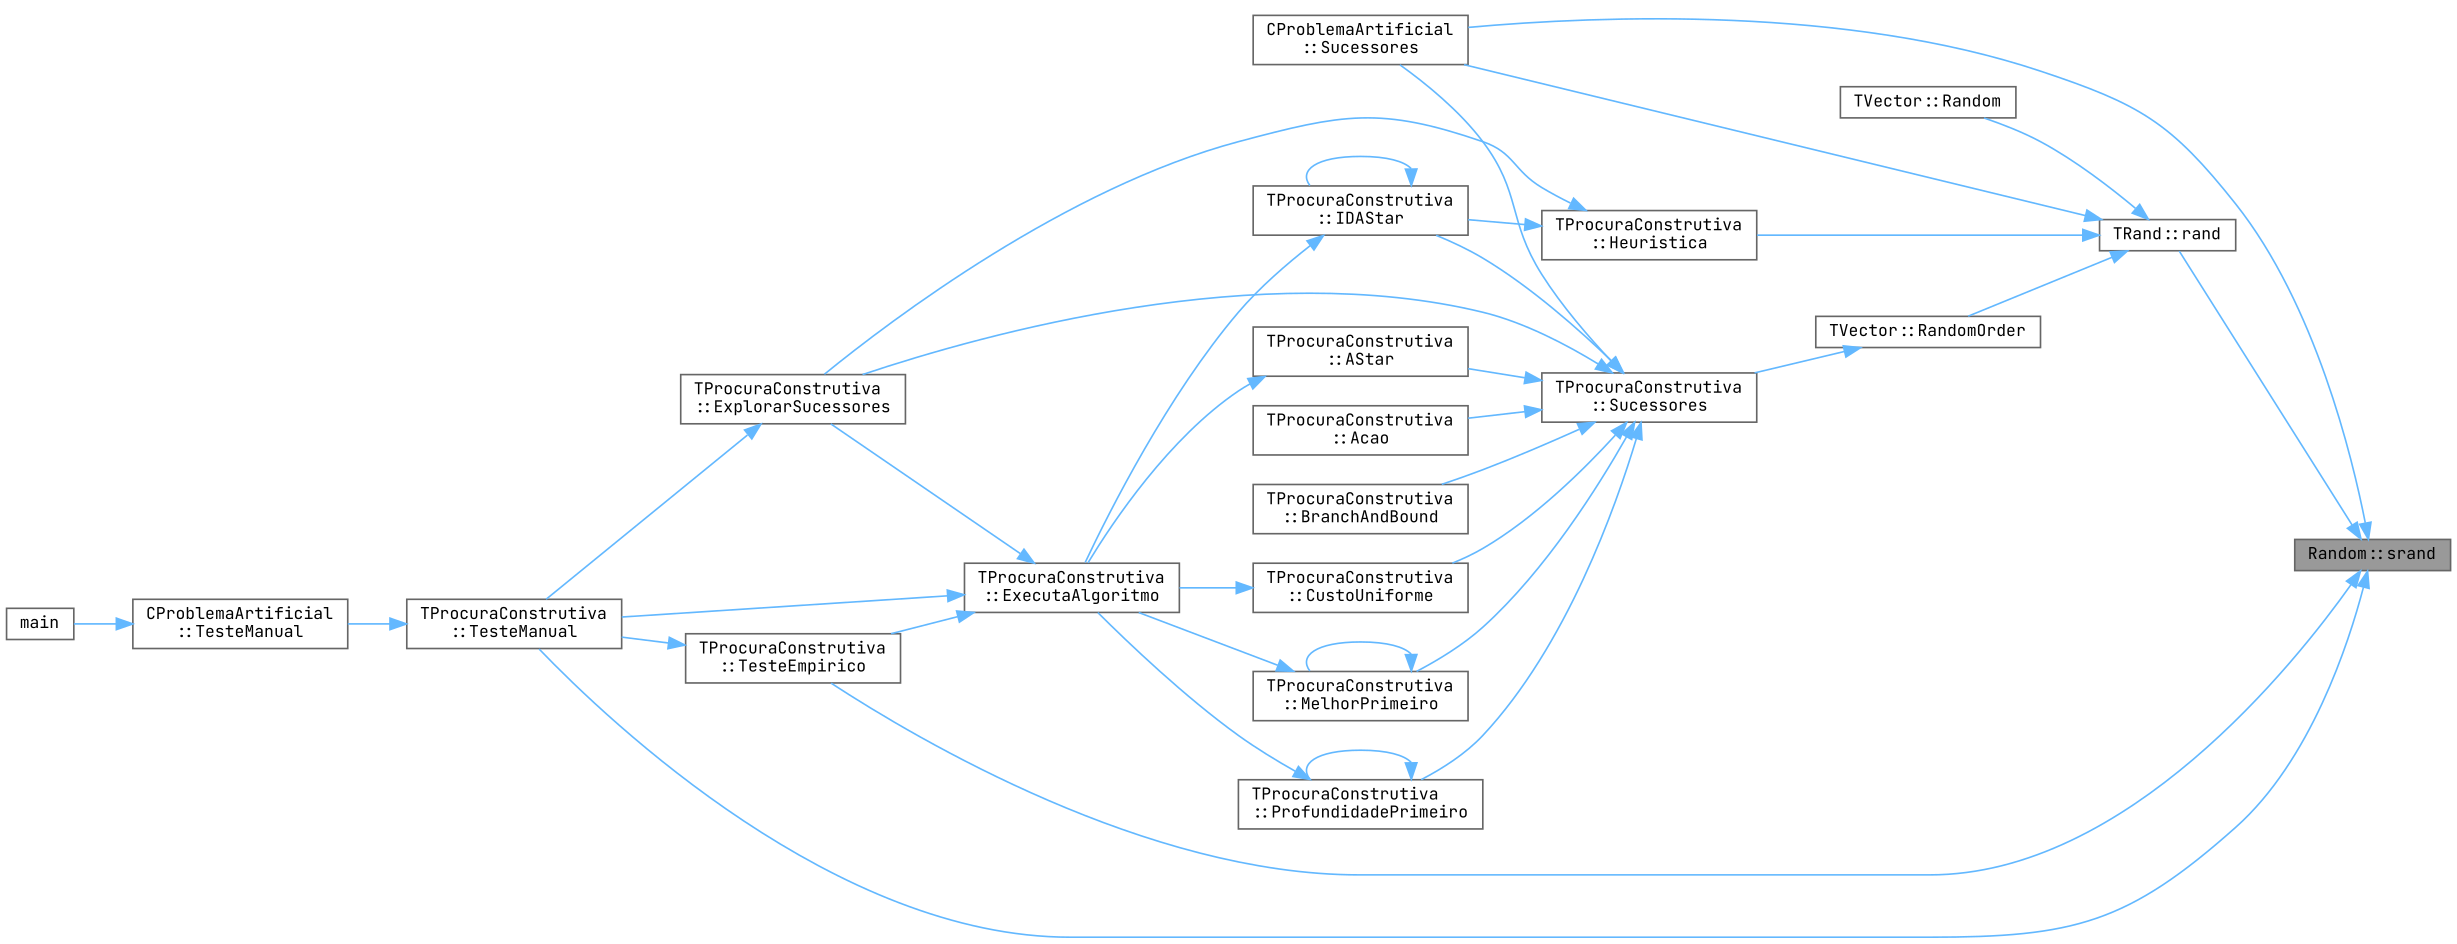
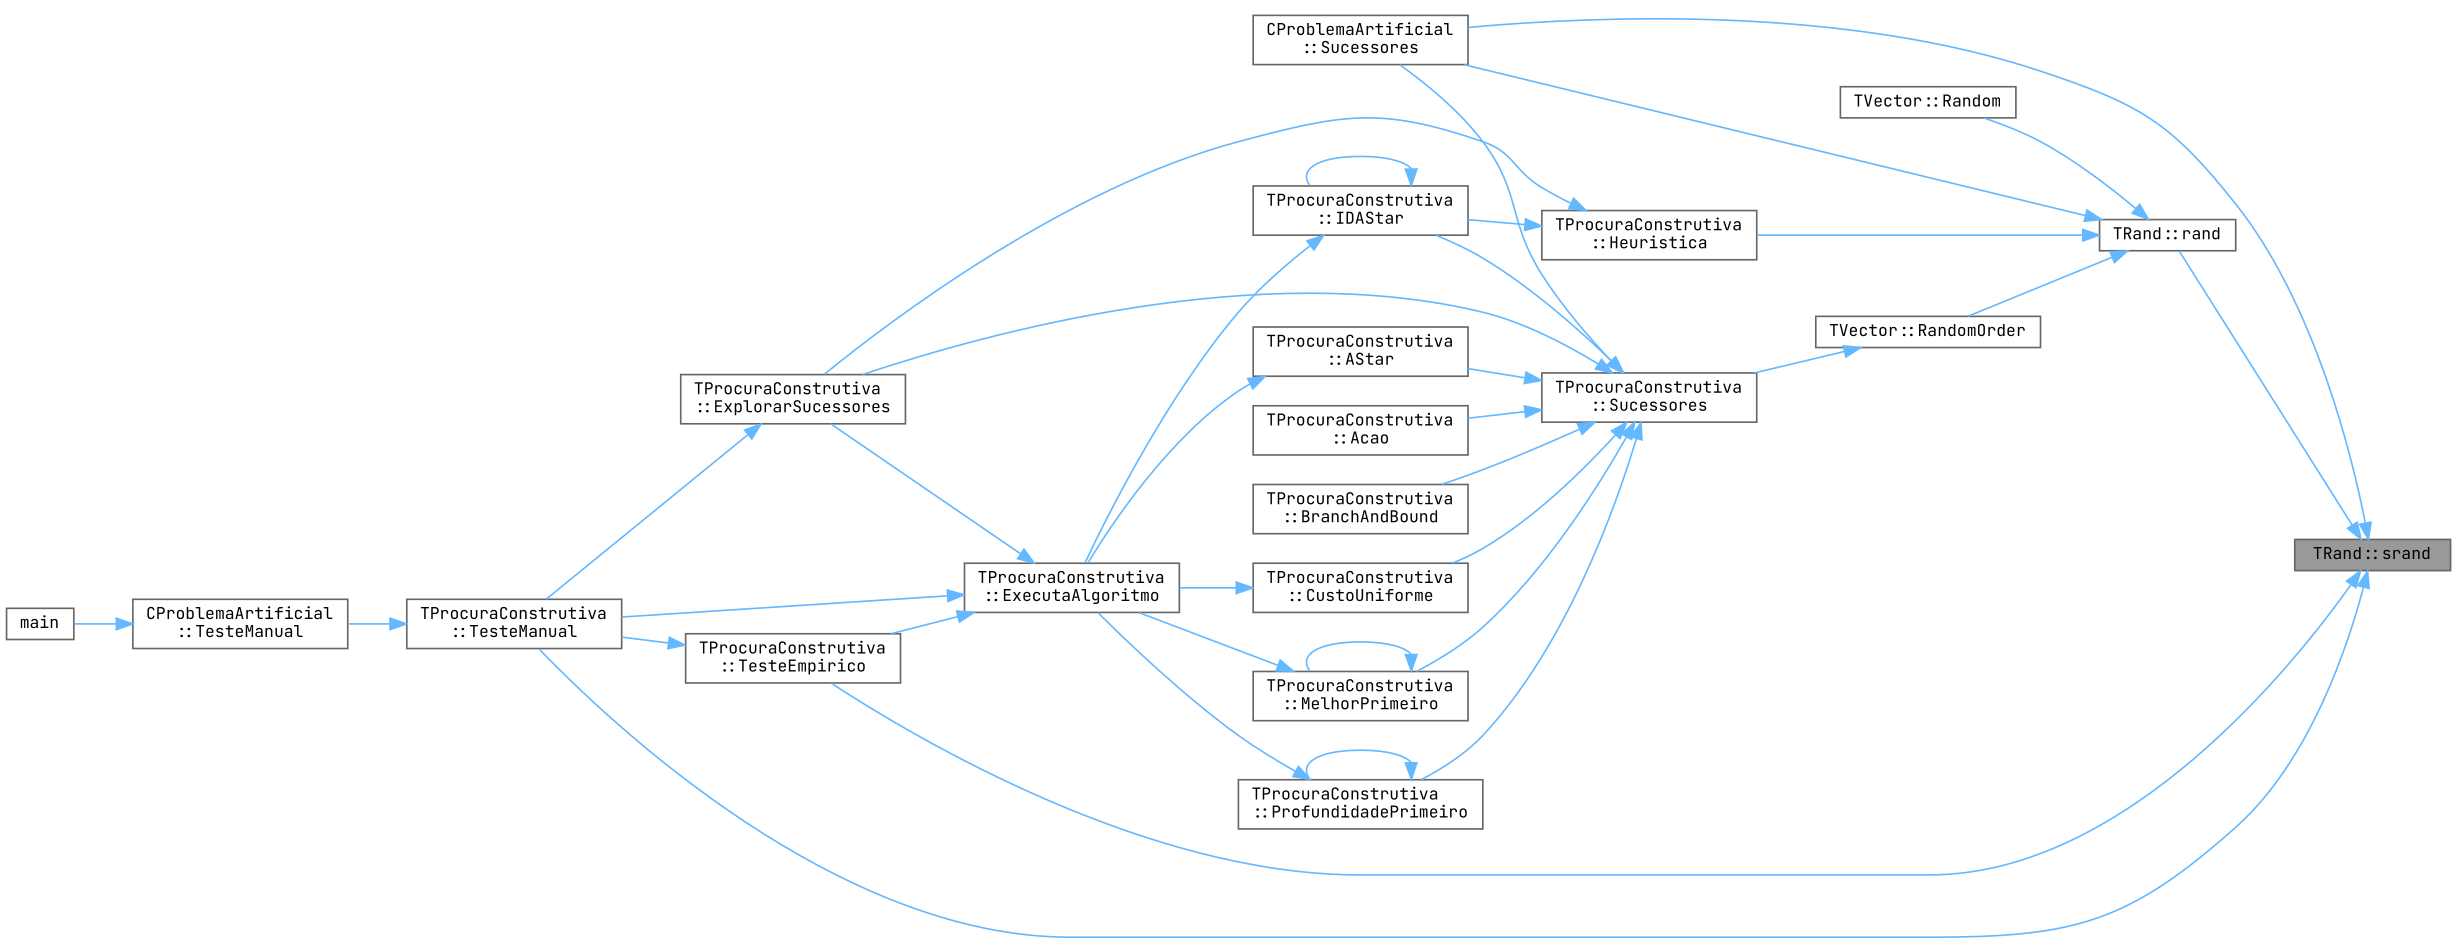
node "Random::srand": label "Random::srand" -> "TRand::srand"
